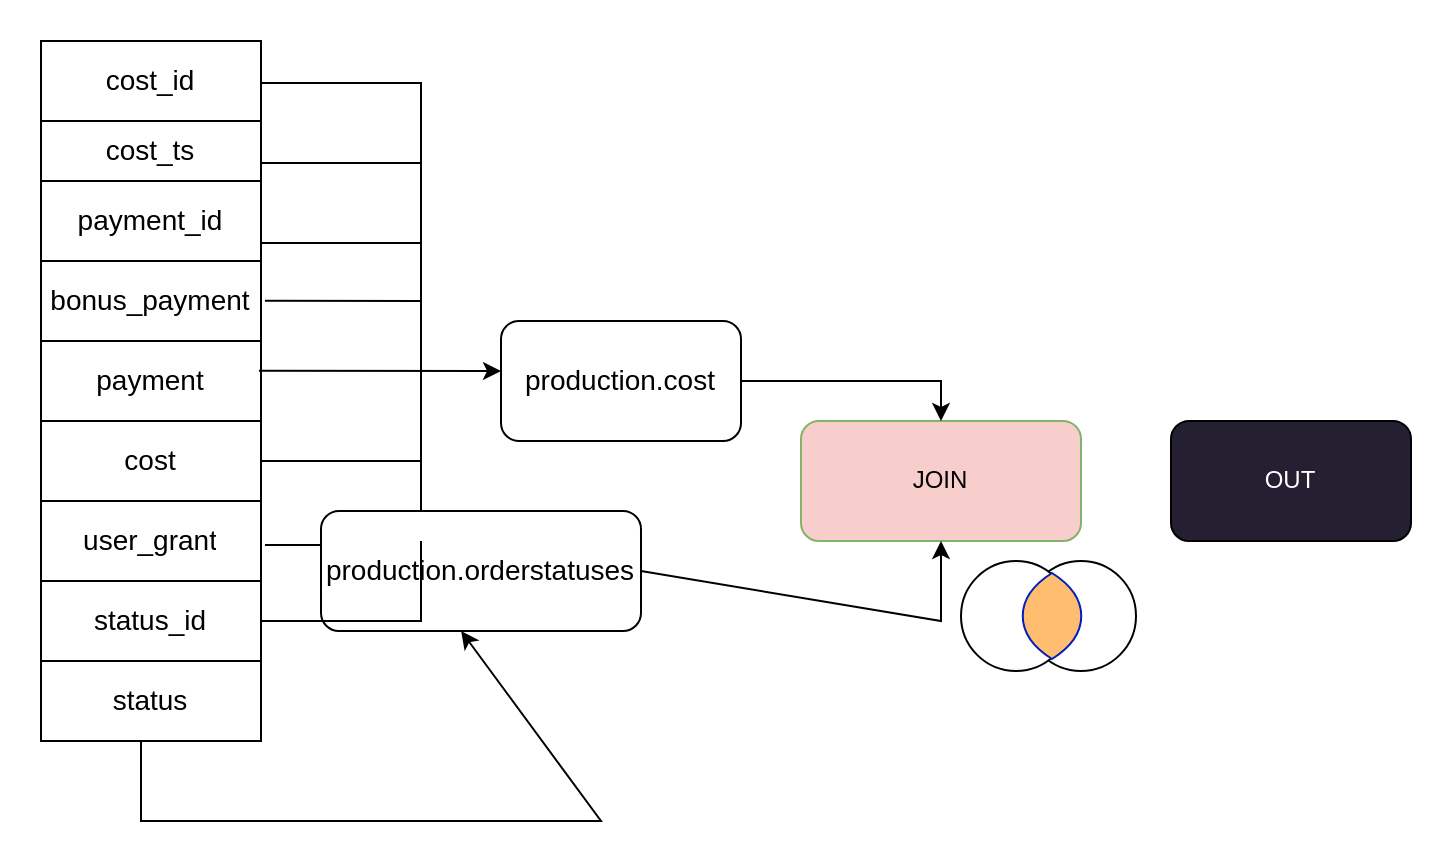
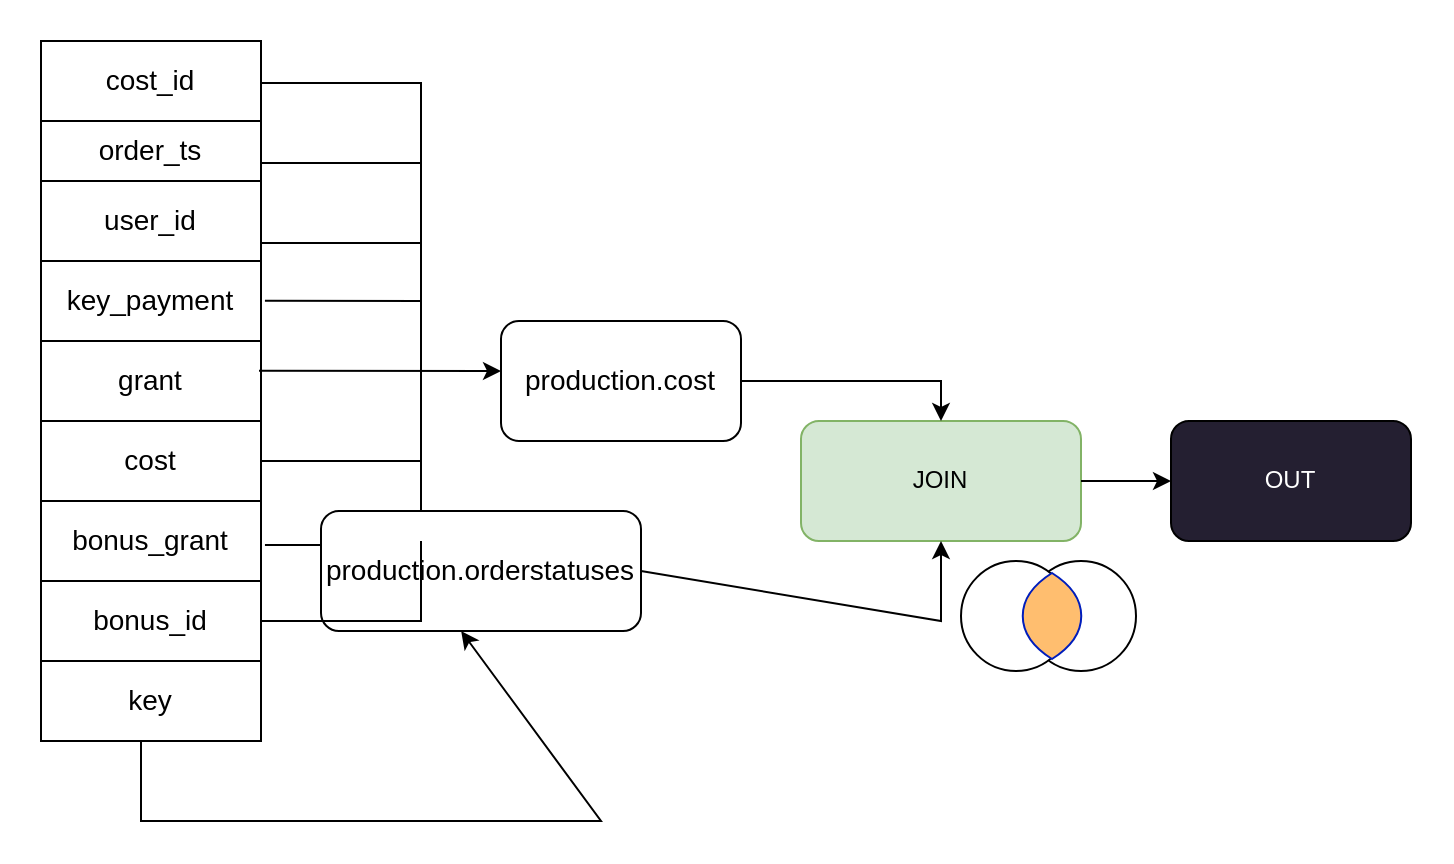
node "cost_ts": label "cost_ts" -> "order_ts"
node "payment_id": label "payment_id" -> "user_id"
node "bonus_payment": label "bonus_payment" -> "key_payment"
node "payment": label "payment" -> "grant"
node "JOIN": fillcolor #f8cecc -> #d5e8d4
edge "JOIN" -> "OUT": added
node "user_grant": label "user_grant" -> "bonus_grant"
node "status_id": label "status_id" -> "bonus_id"
node "status": label "status" -> "key"
